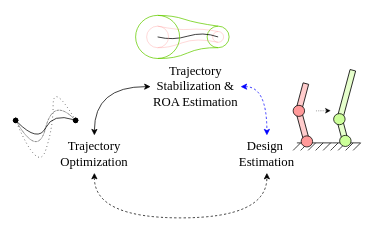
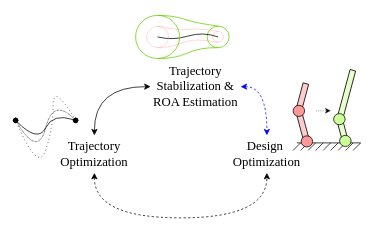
node "Design Estimation": label "Design Estimation" -> "Design Optimization"
